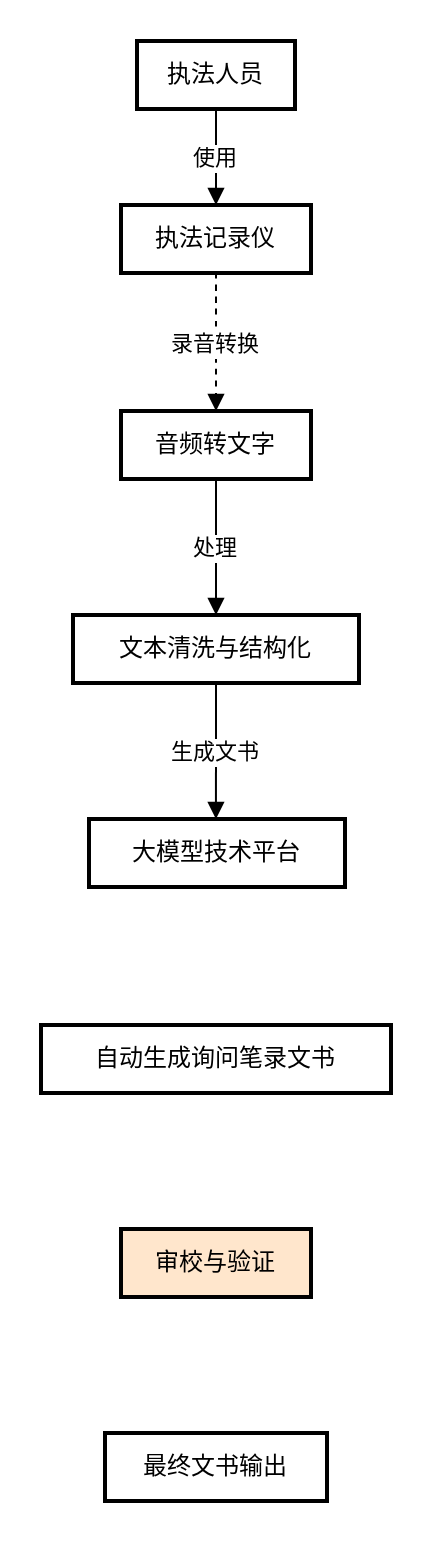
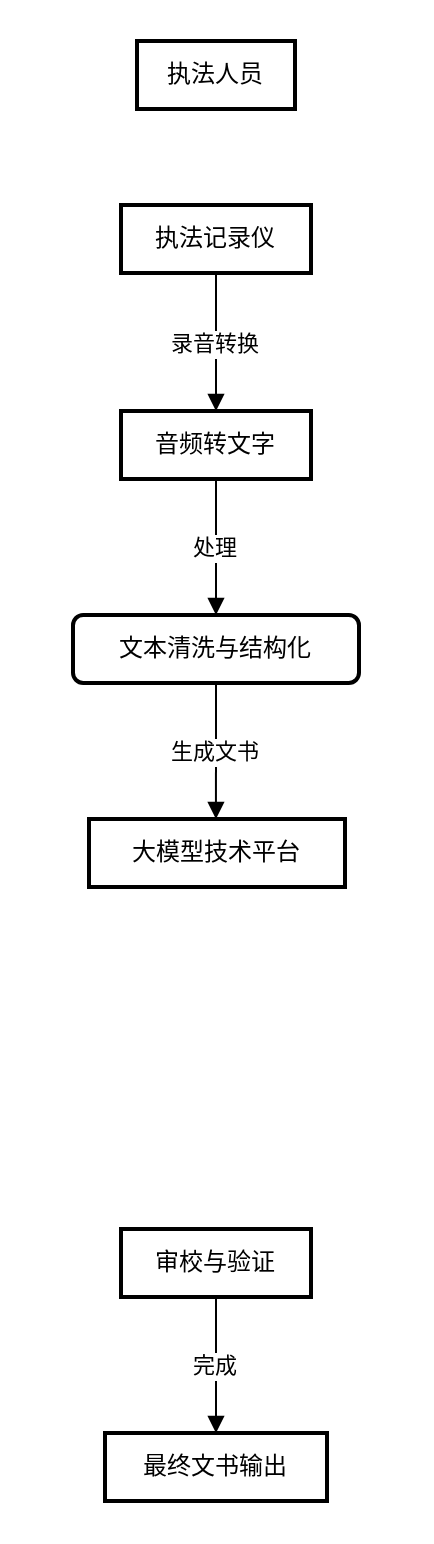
edge "执法人员" -> "执法记录仪": removed, label "使用"
edge "执法记录仪" -> "音频转文字": style dashed -> solid
node "文本清洗与结构化": shape rectangle -> rounded rectangle
node "自动生成询问笔录文书": removed
node "审校与验证": fillcolor #ffe6cc -> #ffffff
edge "审校与验证" -> "最终文书输出": added, label "完成"
